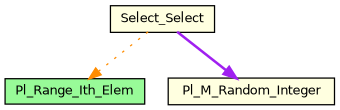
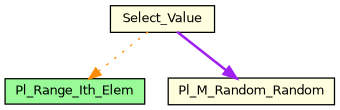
node "Select_Select": label "Select_Select" -> "Select_Value"
node "Pl_M_Random_Integer": label "Pl_M_Random_Integer" -> "Pl_M_Random_Random"
